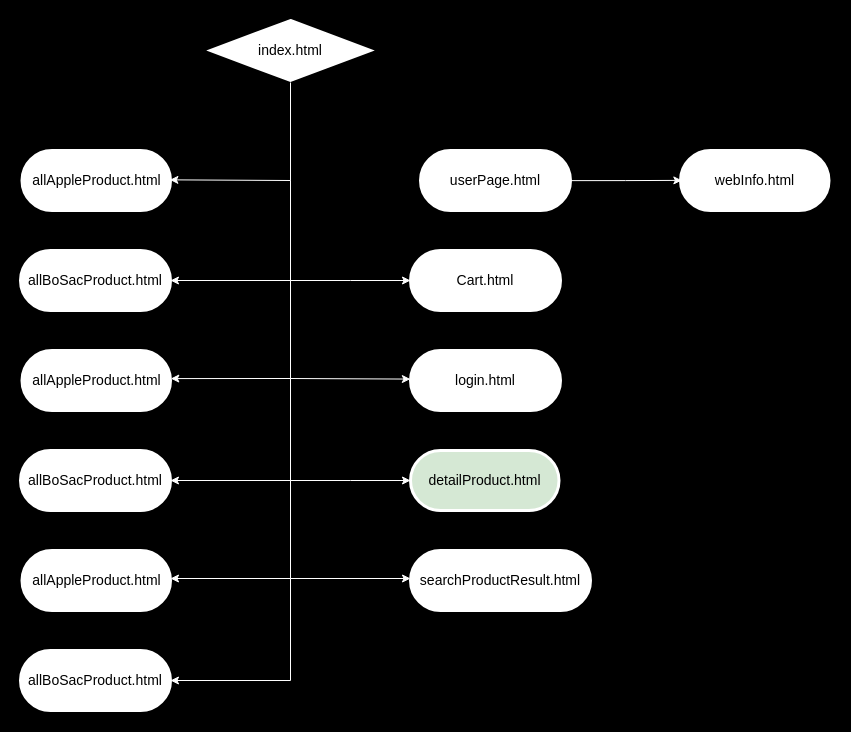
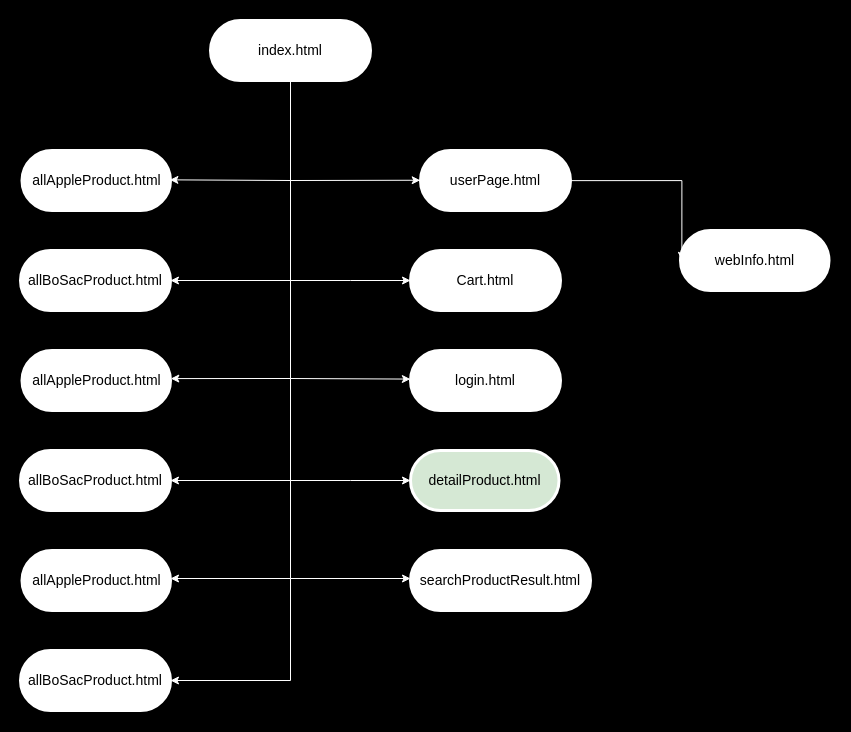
node "index.html": shape diamond -> rounded rectangle
edge "index.html" -> "userPage.html": added
node "webInfo.html": moved (755, 181) -> (755, 261)
